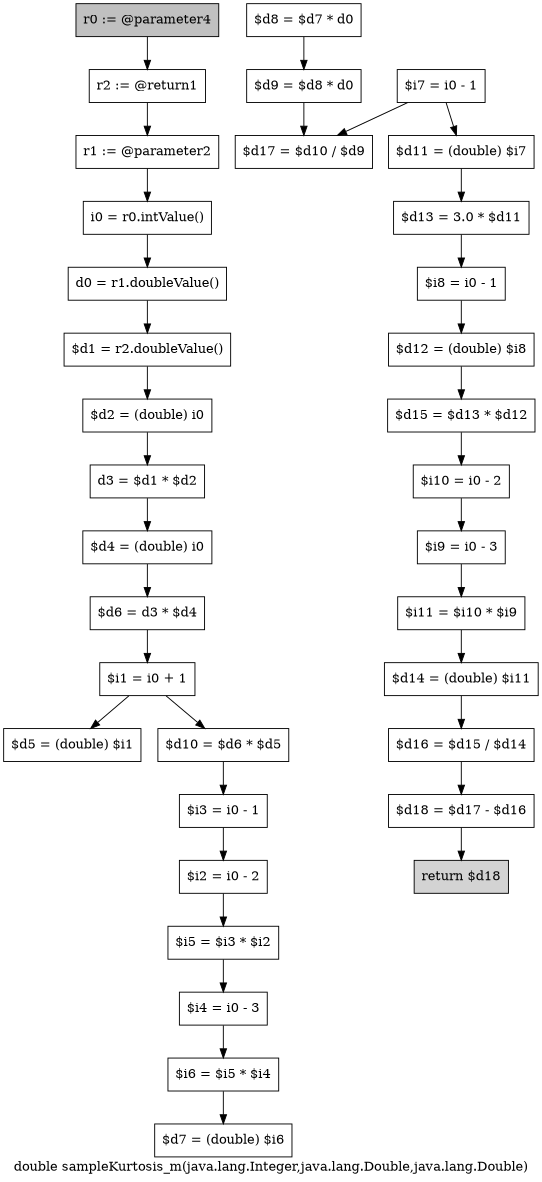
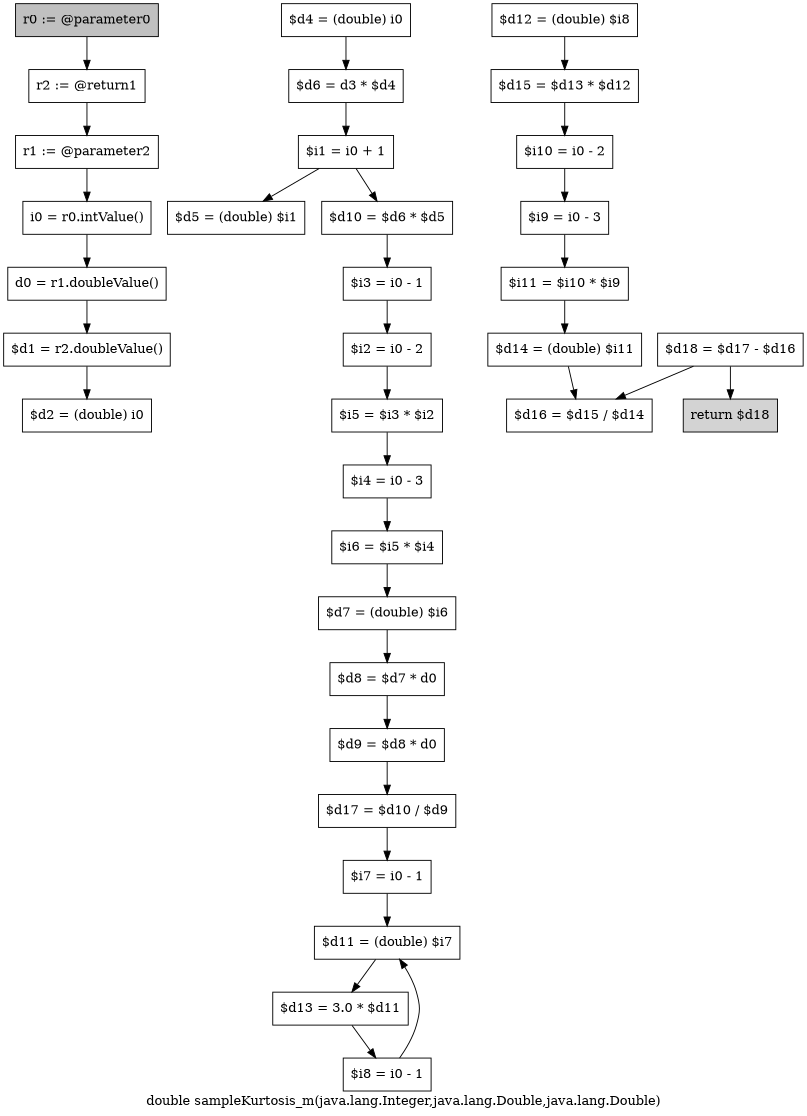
node "r0 := @parameter4": label "r0 := @parameter4" -> "r0 := @parameter0"
edge "$i7 = i0 - 1" -> "$d17 = $d10 / $d9": reversed
edge "$i8 = i0 - 1" -> "$d12 = (double) $i8": now "$i8 = i0 - 1" -> "$d11 = (double) $i7"
node "d3 = $d1 * $d2": removed
edge "$d7 = (double) $i6" -> "$d8 = $d7 * d0": added
edge "$d16 = $d15 / $d14" -> "$d18 = $d17 - $d16": reversed
